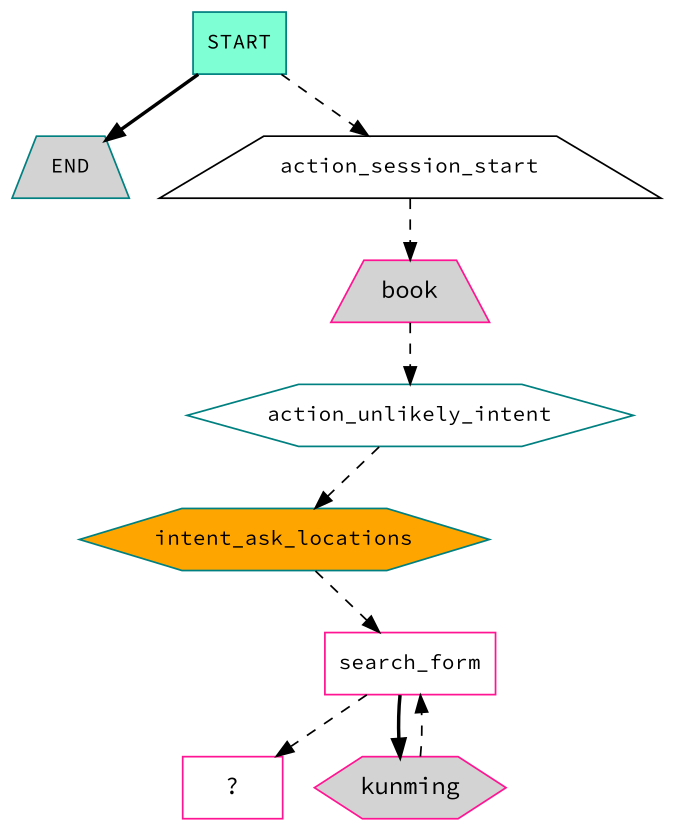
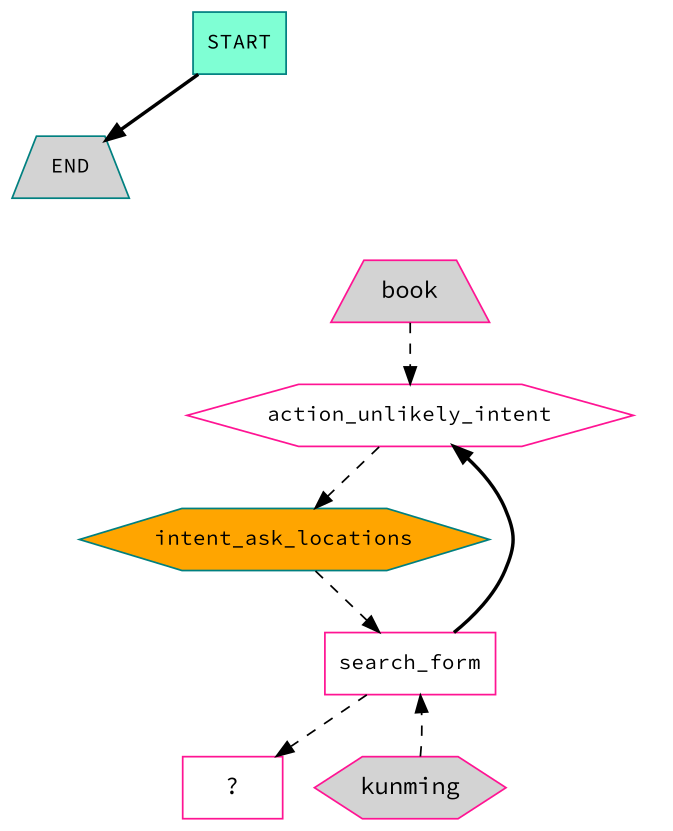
node "action_session_start": removed
node "action_unlikely_intent": color teal -> deeppink
edge "search_form" -> "kunming": now "search_form" -> "action_unlikely_intent"
